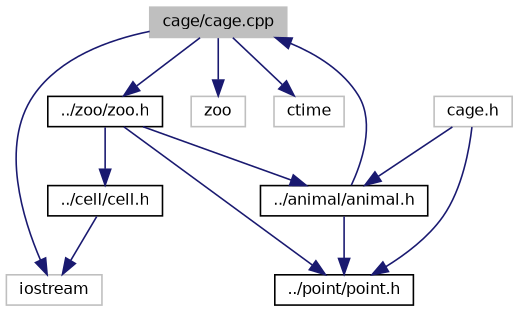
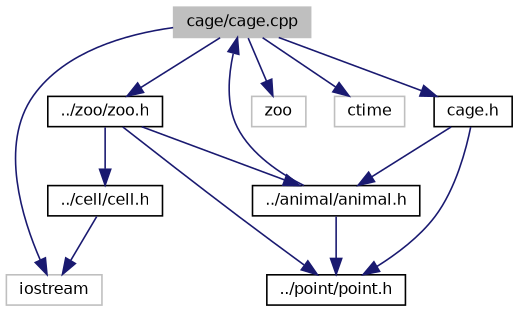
edge "cage/cage.cpp" -> "cage.h": added
node "cage.h": color grey75 -> black
